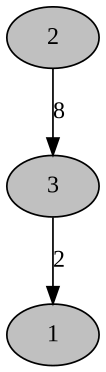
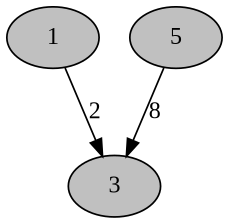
node "2": label "2" -> "5"
edge "3" -> "1": reversed
